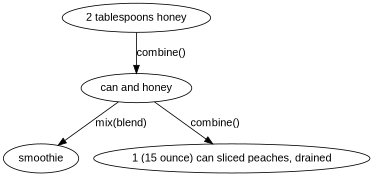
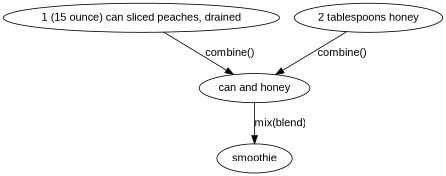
edge "can and honey" -> "1 (15 ounce) can sliced peaches, drained": reversed
